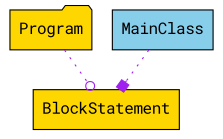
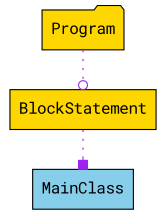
edge "MainClass" -> "BlockStatement": reversed
